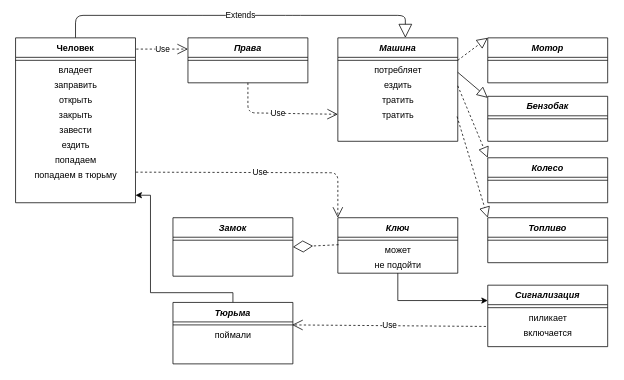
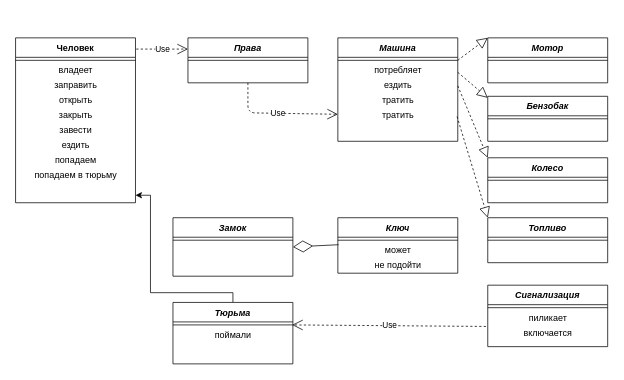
edge "Человек" -> "Машина": removed, label "Extends"
edge "потребляет" -> "Бензобак": style solid -> dashed
edge "попадаем в тюрьму" -> "Ключ": removed, label "Use"
edge "может" -> "Замок": style dashed -> solid
edge "не подойти" -> "Сигнализация": removed
